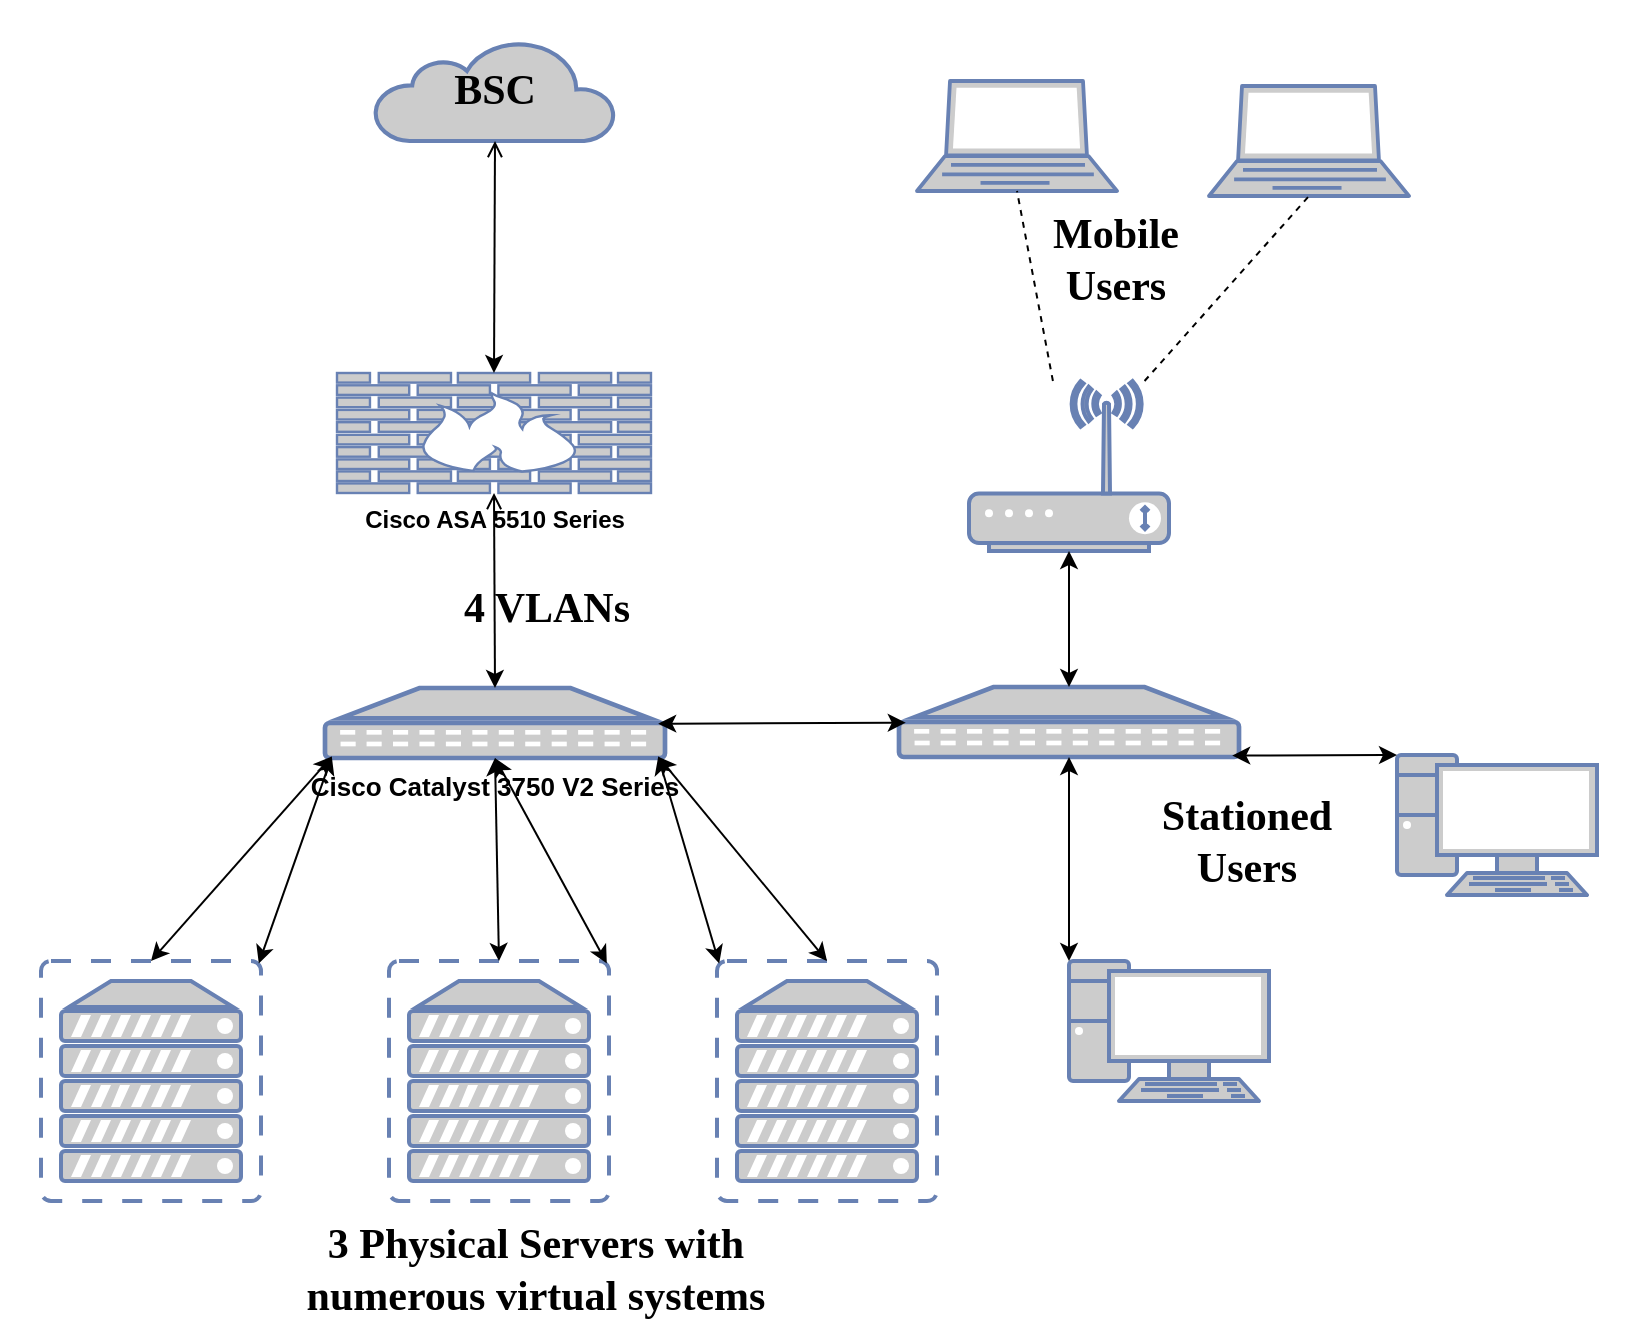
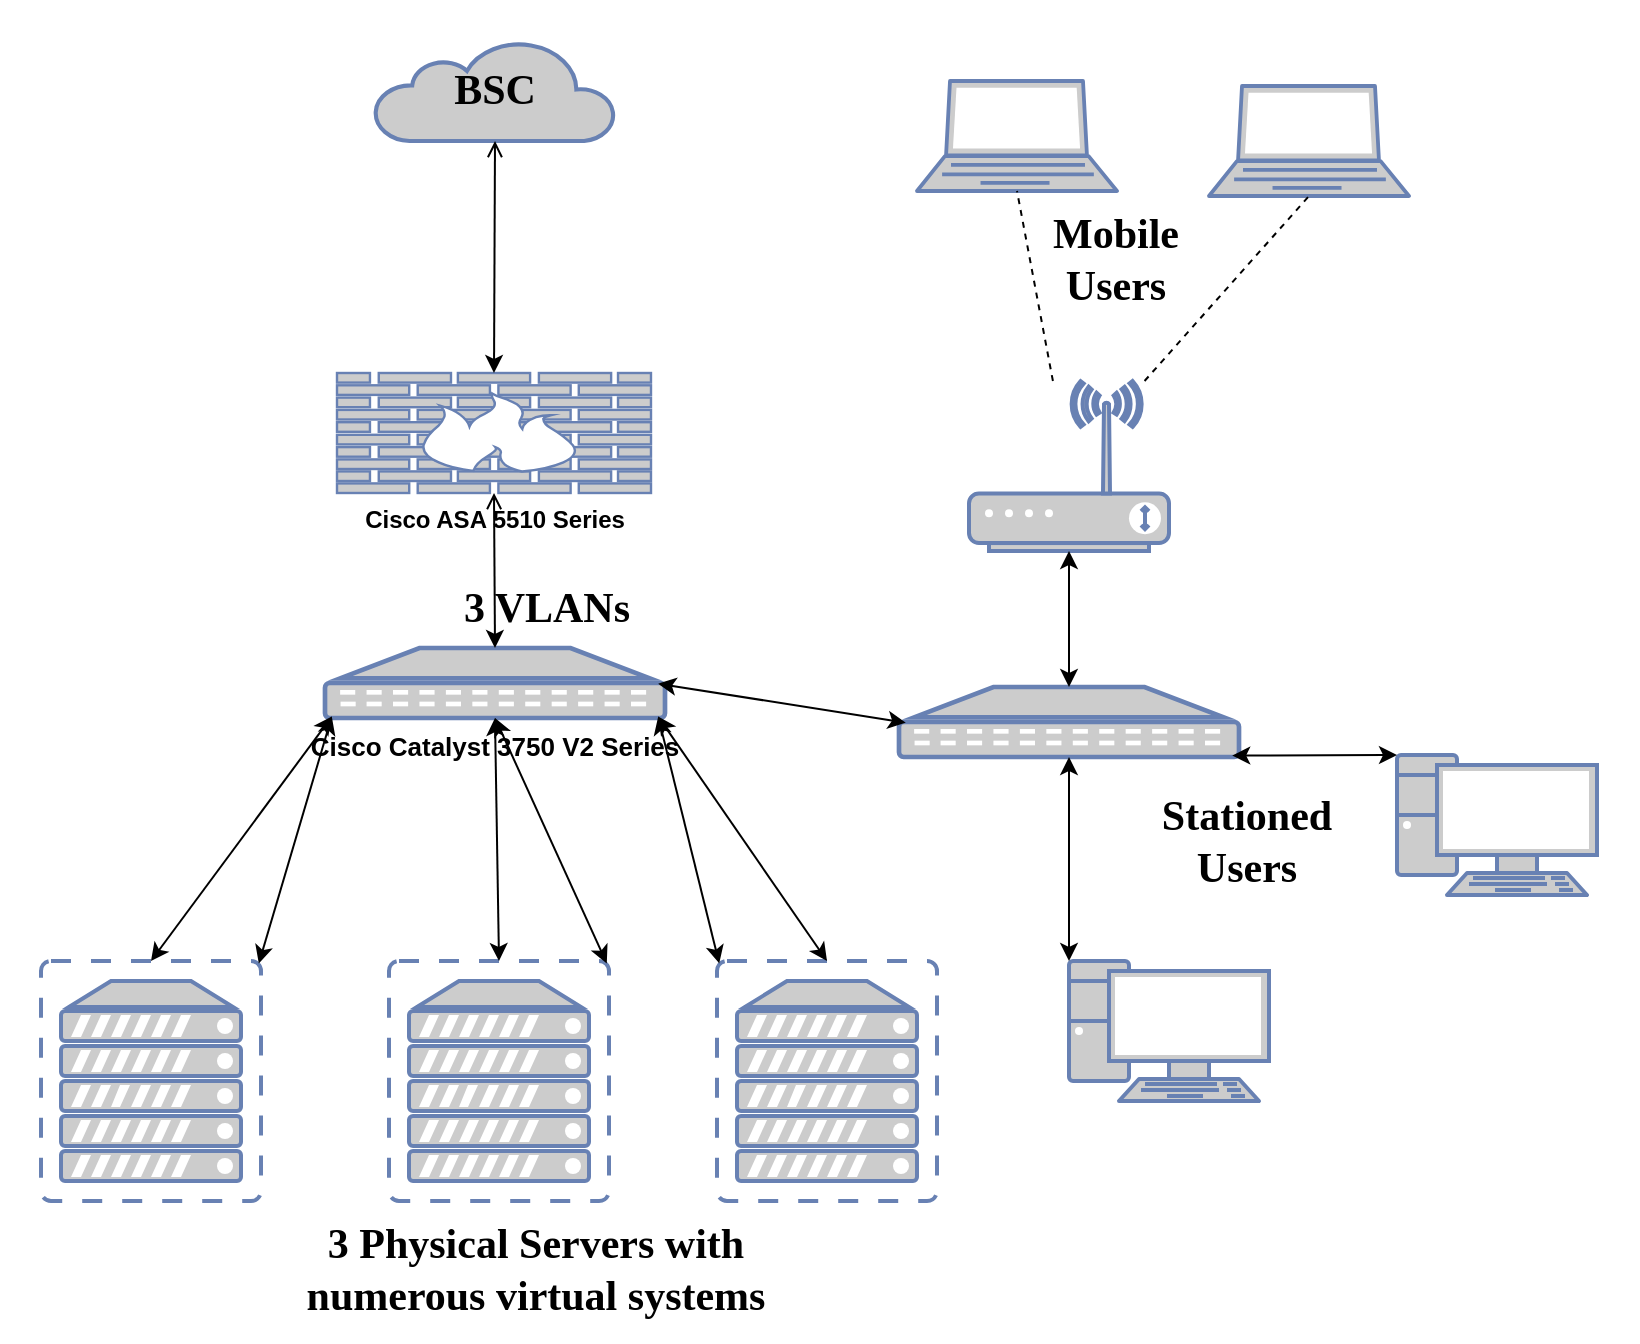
node "4 VLANs": label "4 VLANs" -> "3 VLANs"
node "Cisco Catalyst 3750 V2 Series": moved (495, 723) -> (495, 683)
